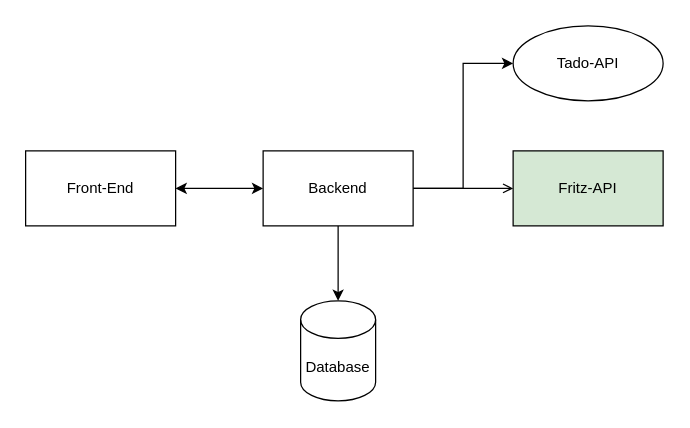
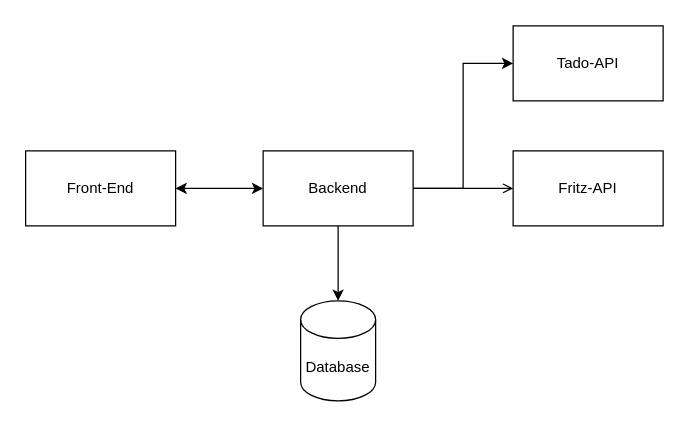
node "Tado-API": shape ellipse -> rectangle
node "Fritz-API": fillcolor #d5e8d4 -> #ffffff
